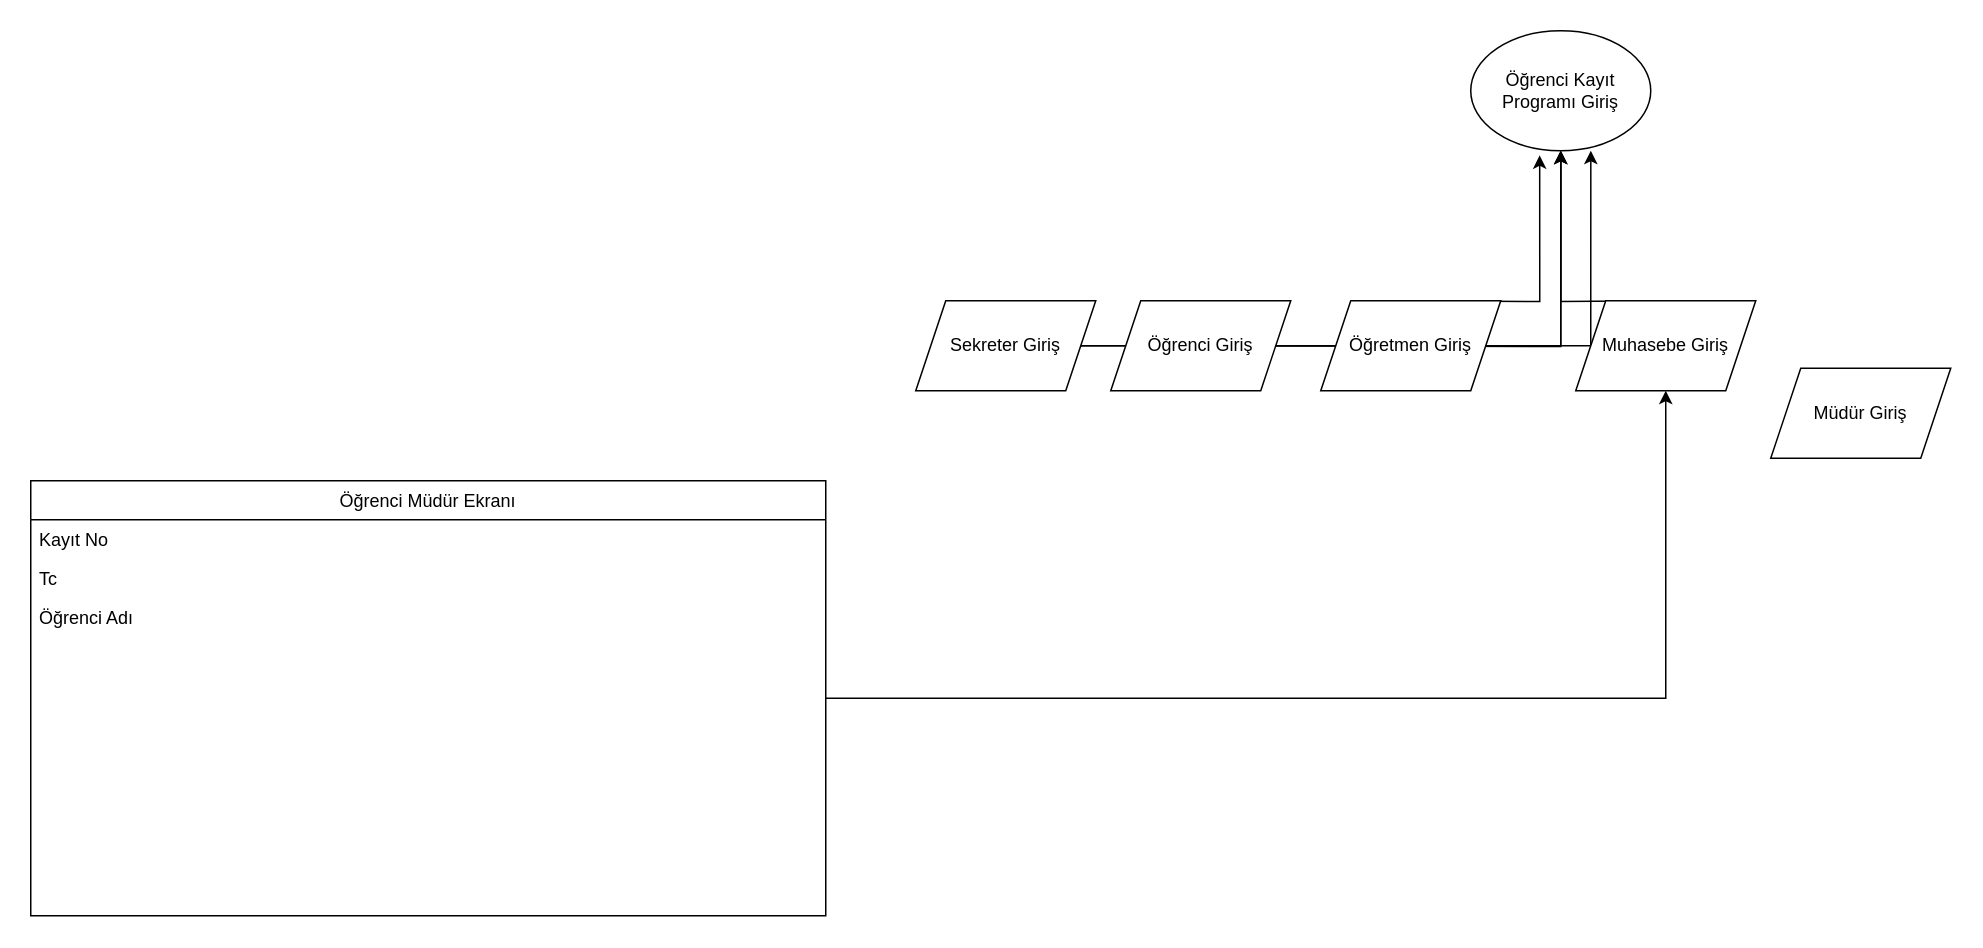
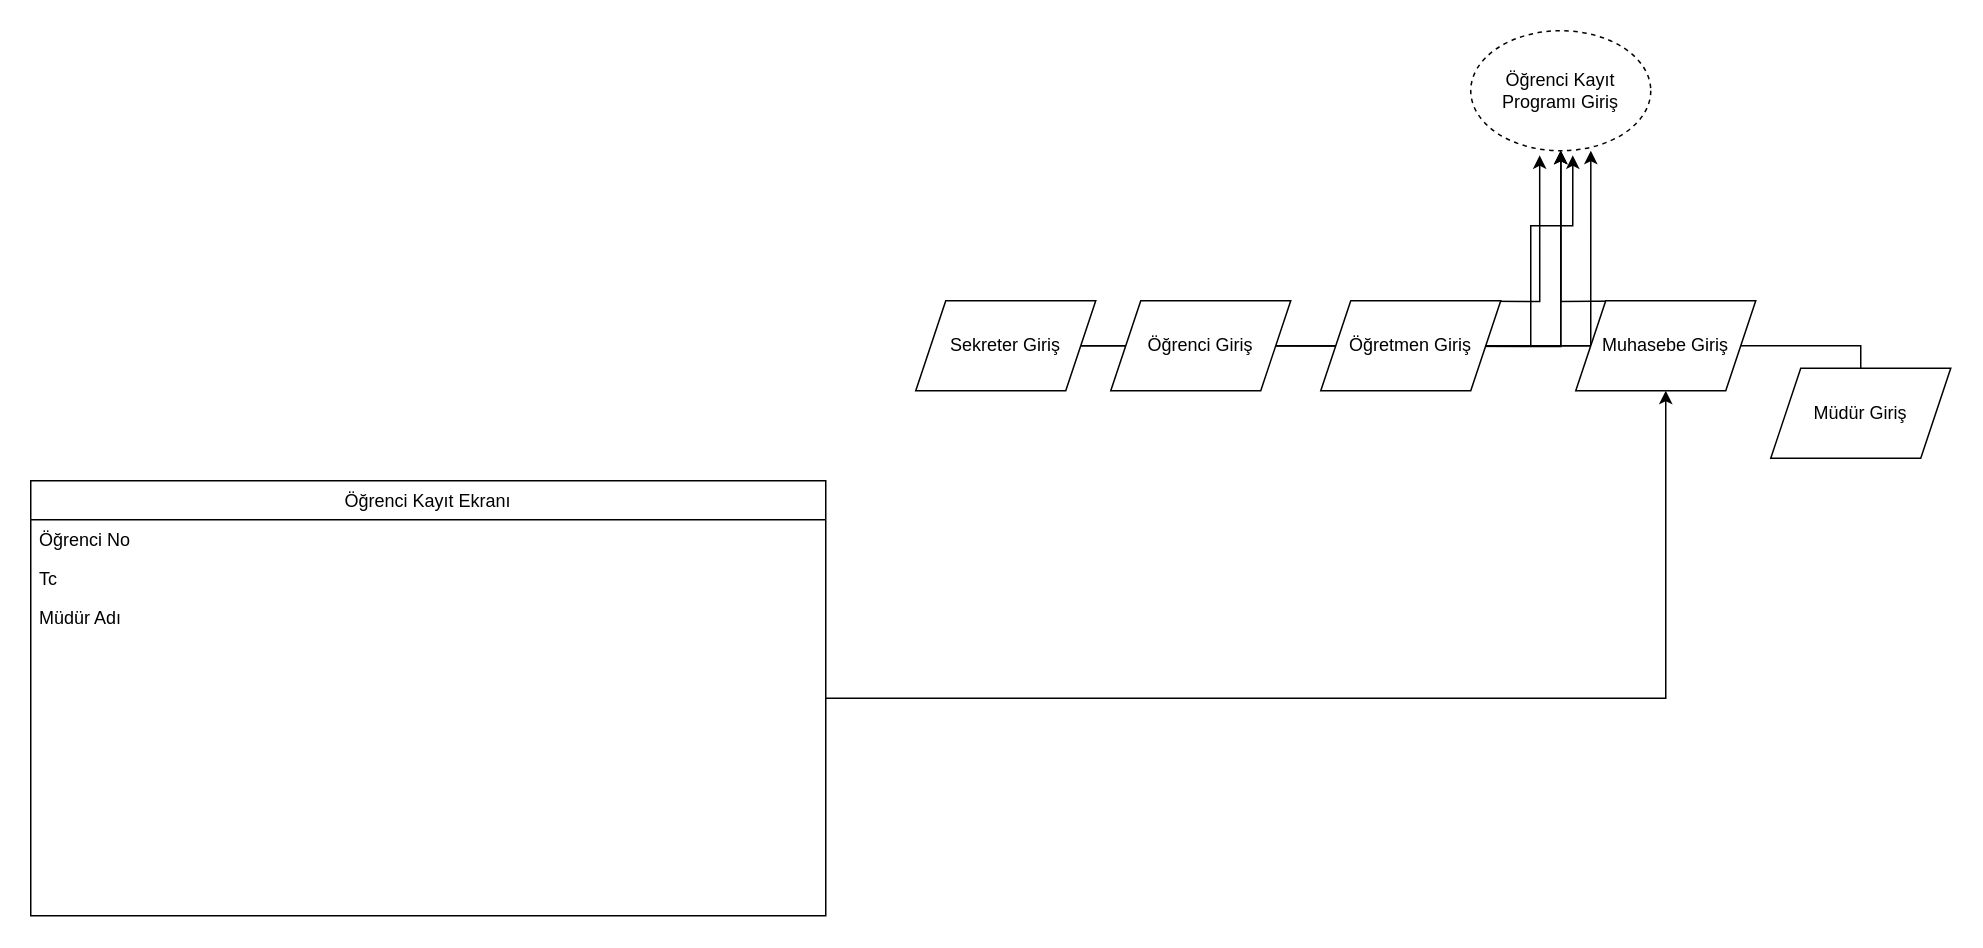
node "Öğrenci Kayıt Programı Giriş": style solid -> dashed
edge "Müdür Giriş" -> "Öğrenci Kayıt Programı Giriş": added
node "Öğrenci Müdür Ekranı": label "Öğrenci Müdür Ekranı" -> "Öğrenci Kayıt Ekranı"
node "Kayıt No": label "Kayıt No" -> "Öğrenci No"
node "Öğrenci Adı": label "Öğrenci Adı" -> "Müdür Adı"
